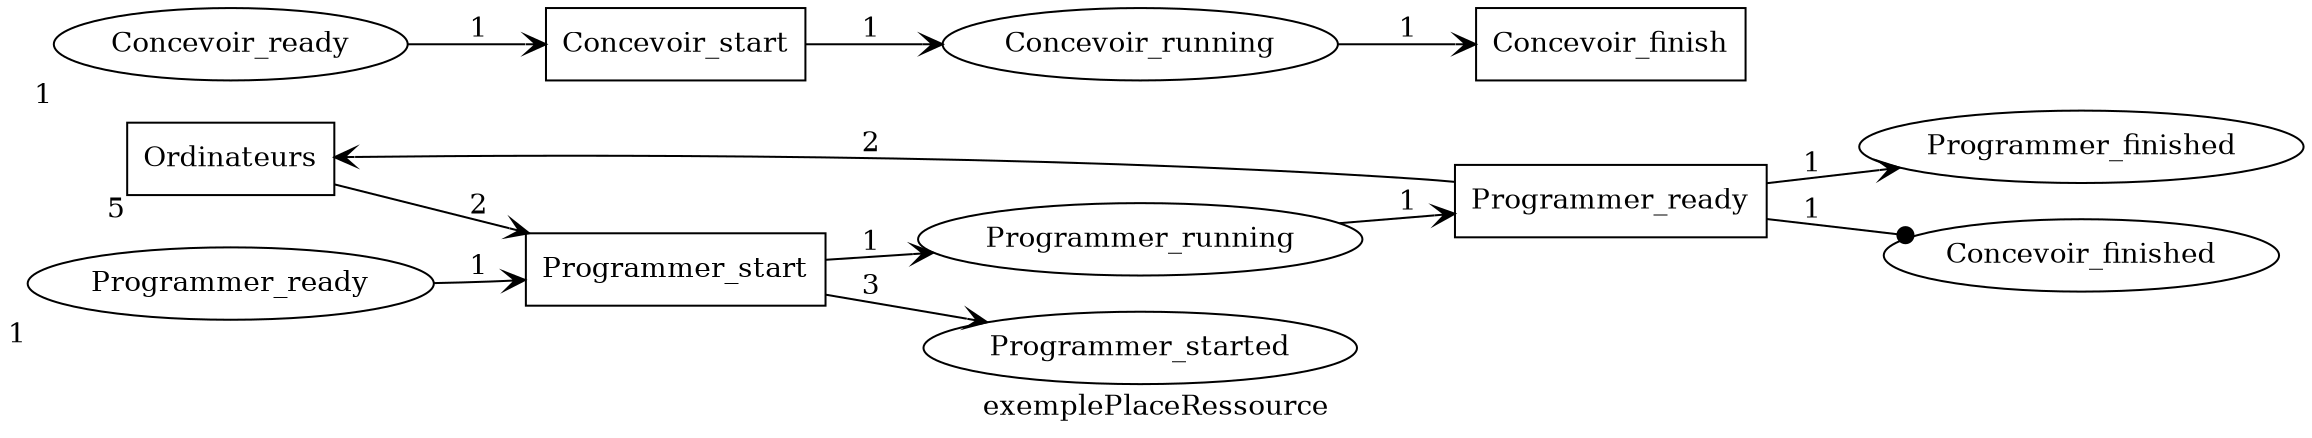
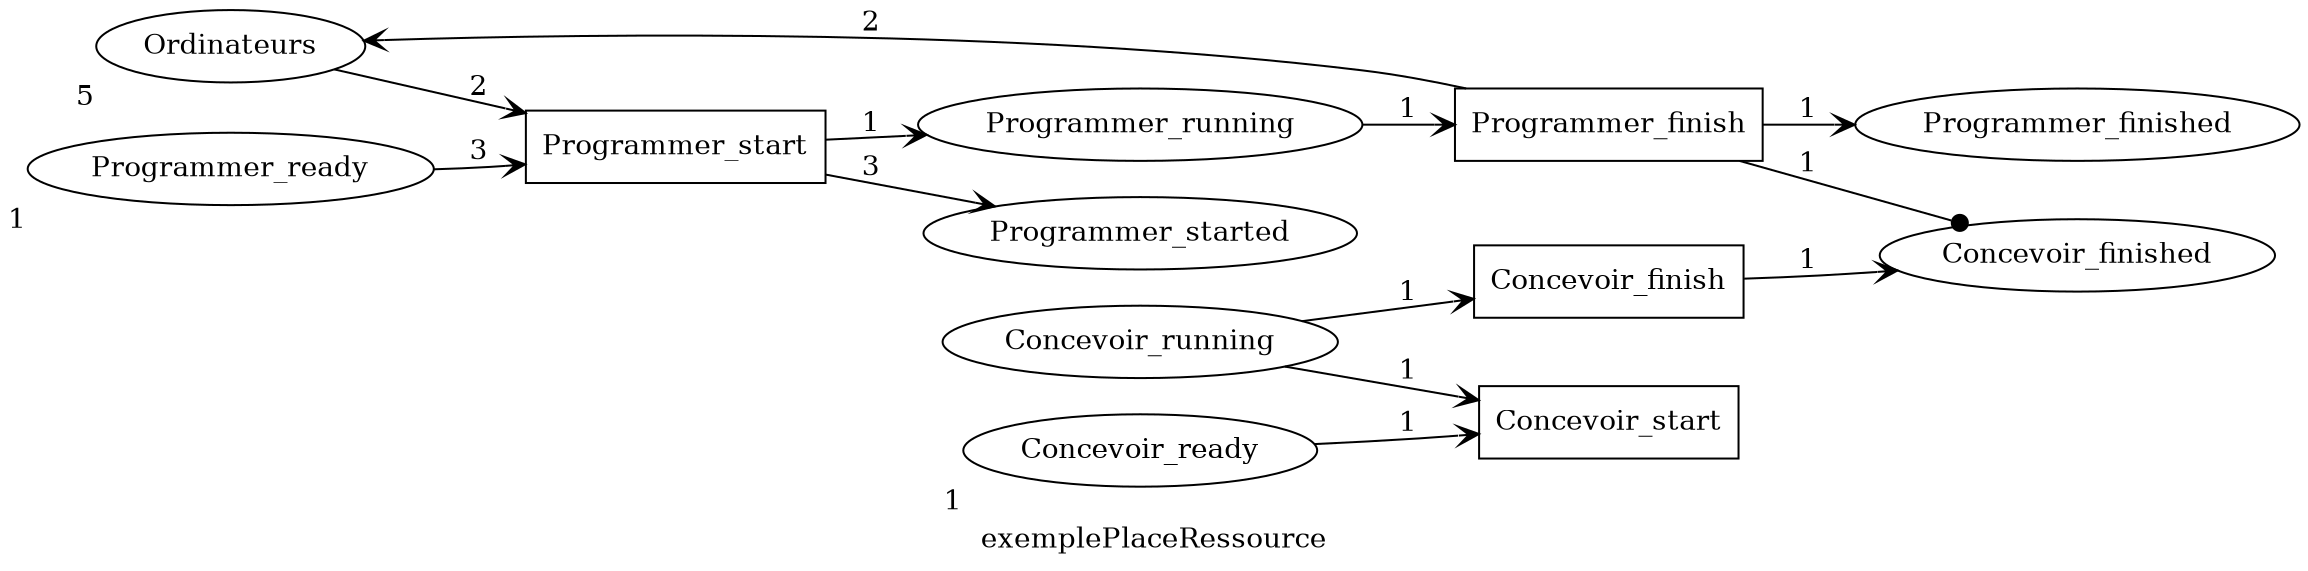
edge "Concevoir_start" -> "Concevoir_running": reversed
node "Ordinateurs 5": shape box -> ellipse
node "Programmer_ready": label "Programmer_ready" -> "Programmer_finish"
edge "Programmer_ready 1" -> "Programmer_start": label "1" -> "3"
edge "Concevoir_finish" -> "Concevoir_finished": added, label "1"
